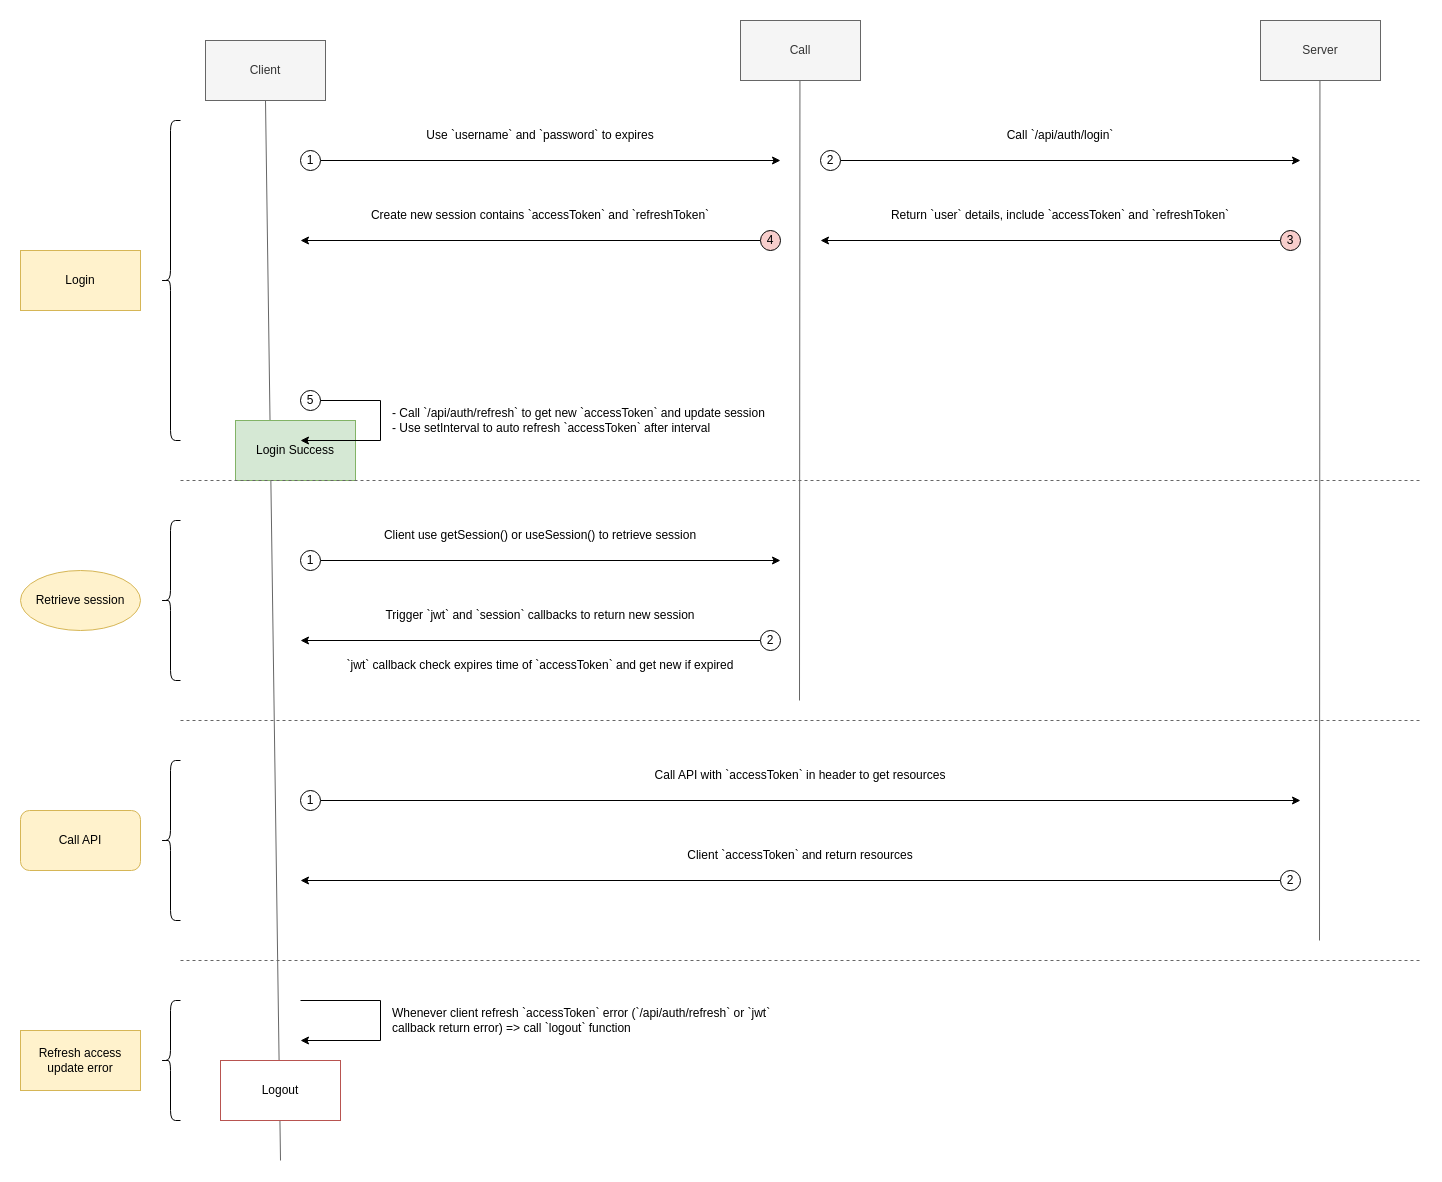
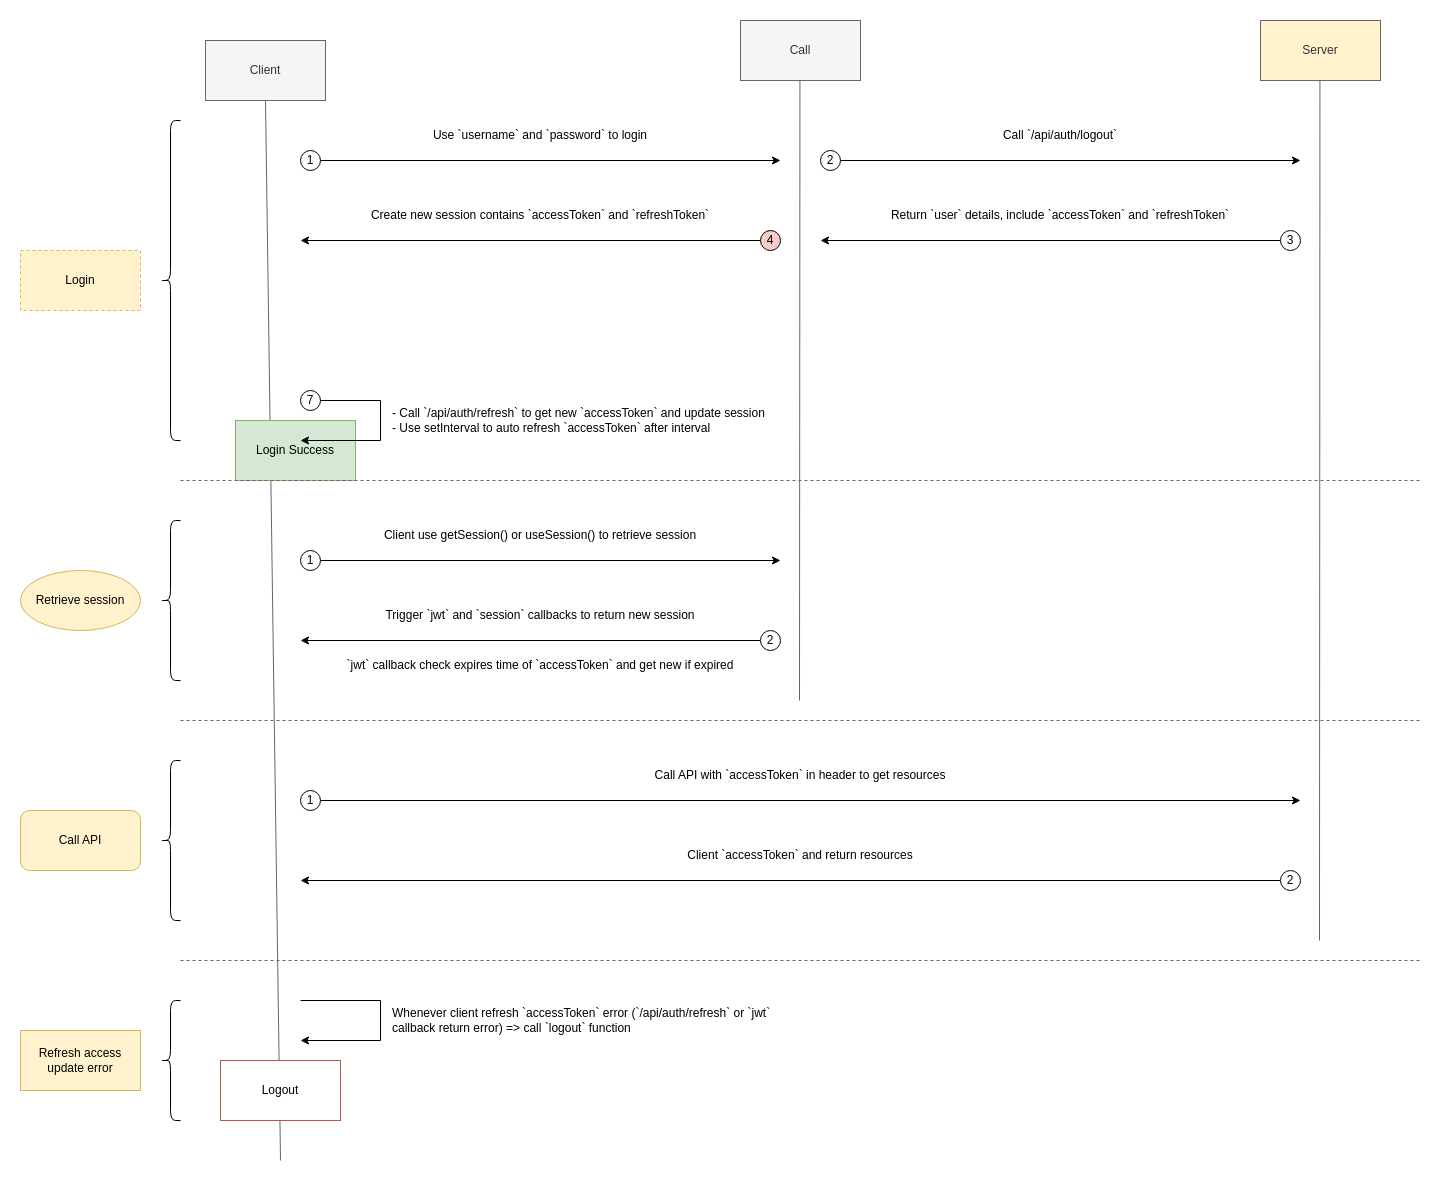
node "Server": fillcolor #f5f5f5 -> #fff2cc
node "Use `username` and `password` to expires": label "Use `username` and `password` to expires" -> "Use `username` and `password` to login"
node "Call `/api/auth/login`": label "Call `/api/auth/login`" -> "Call `/api/auth/logout`"
node "3": fillcolor #f8cecc -> #ffffff
node "Login": style solid -> dashed
node "5": label "5" -> "7"
